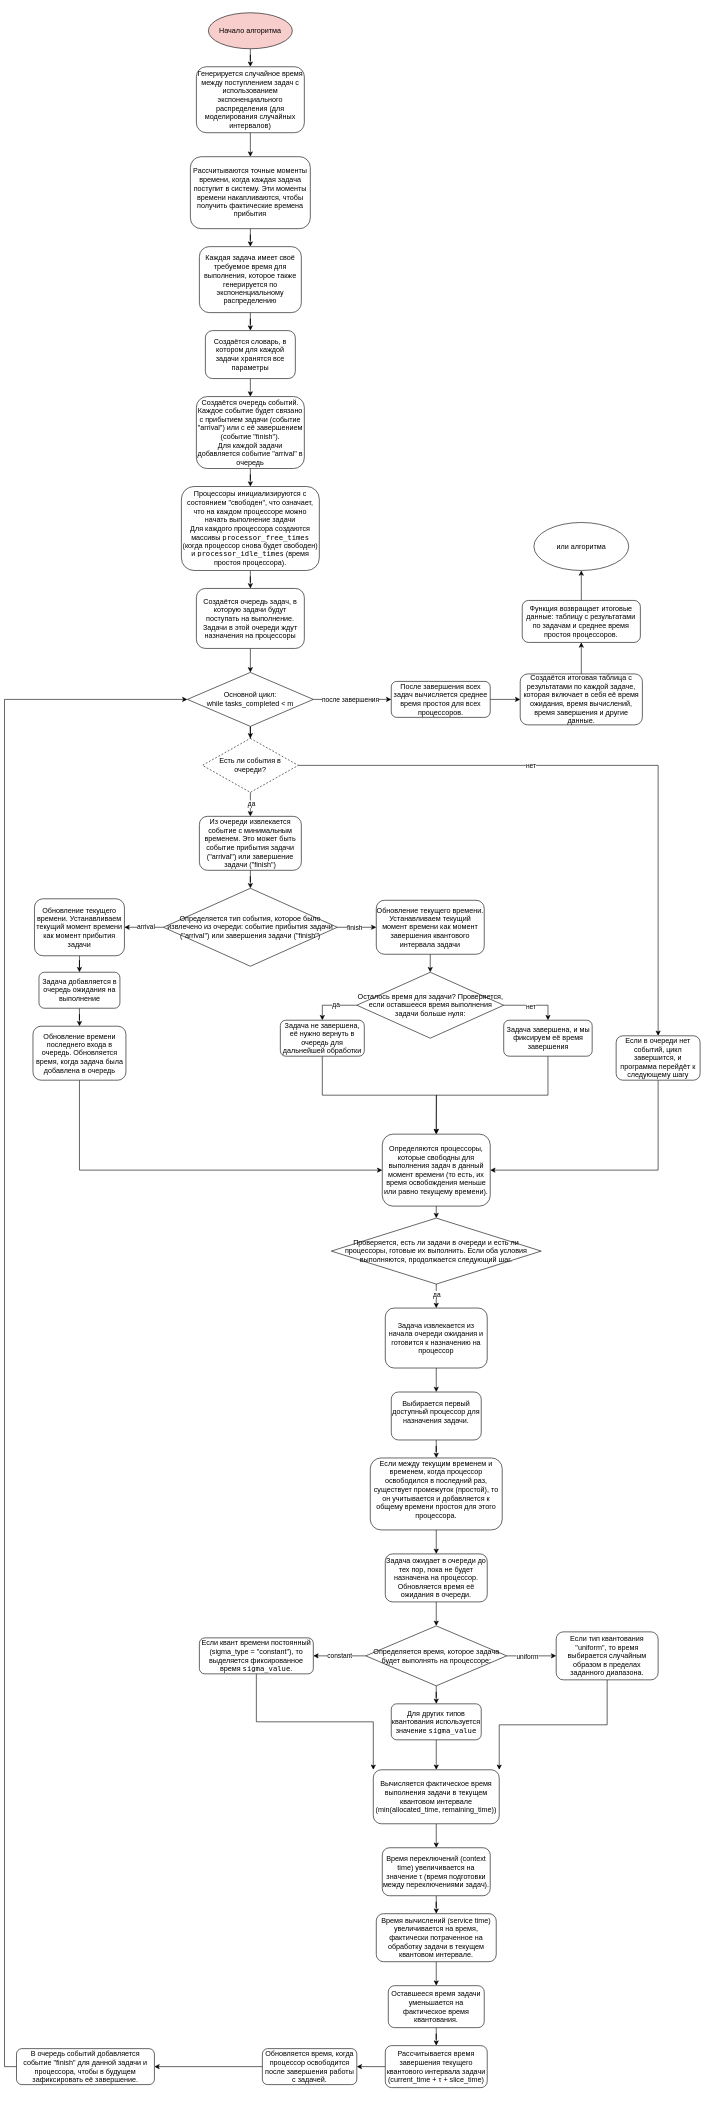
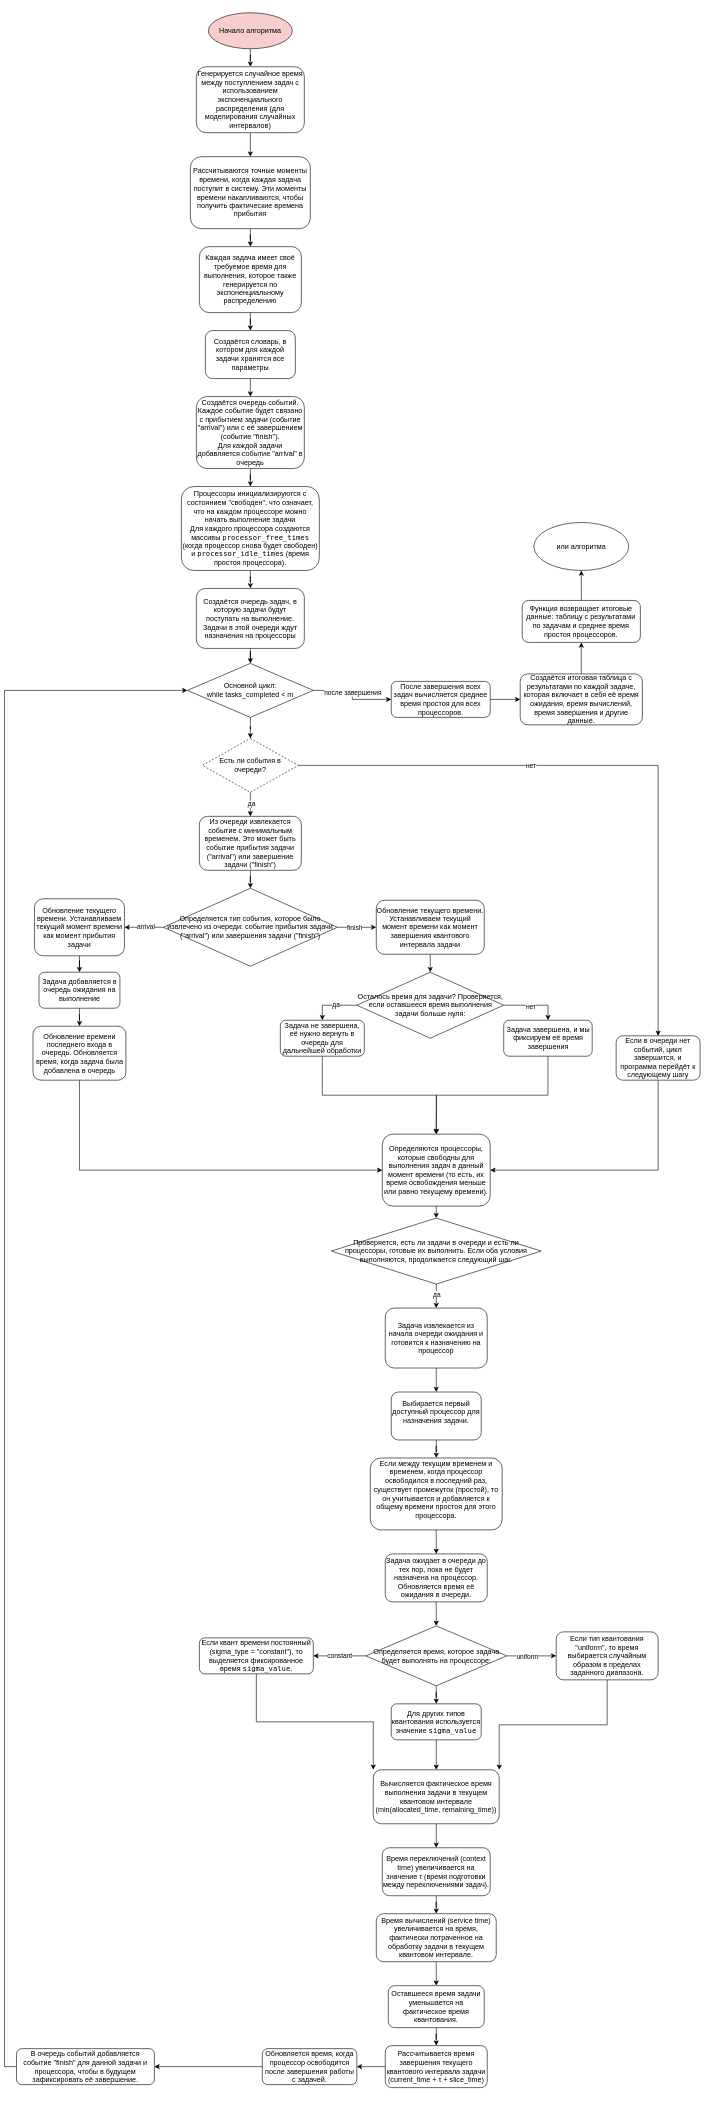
node "Основной цикл: while tasks_completed < m": moved (251, 699) -> (251, 690)
